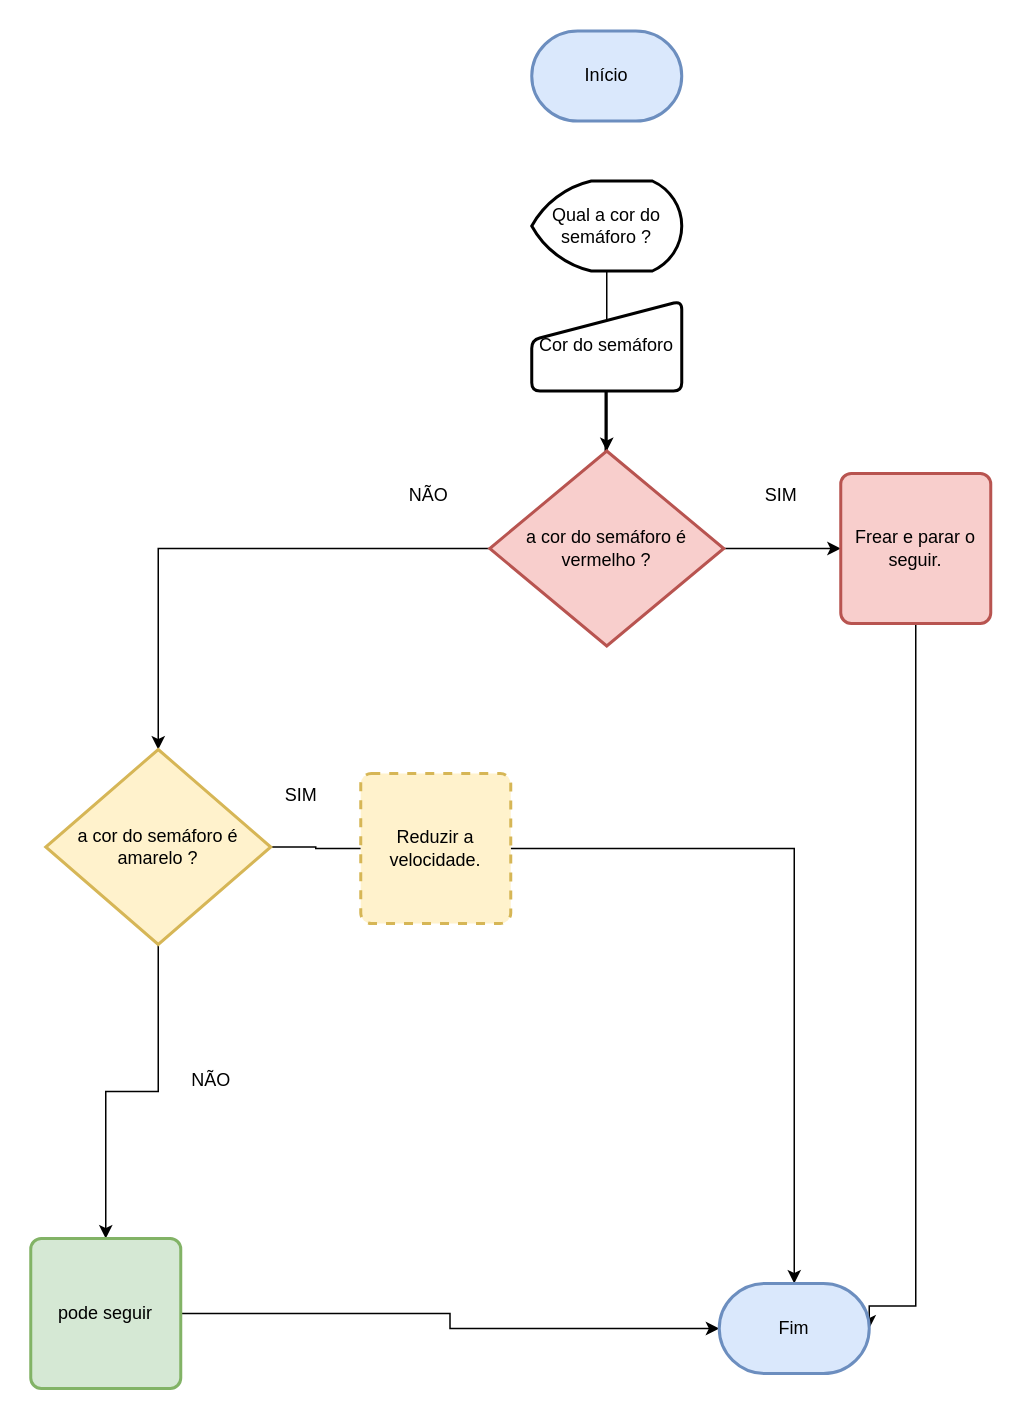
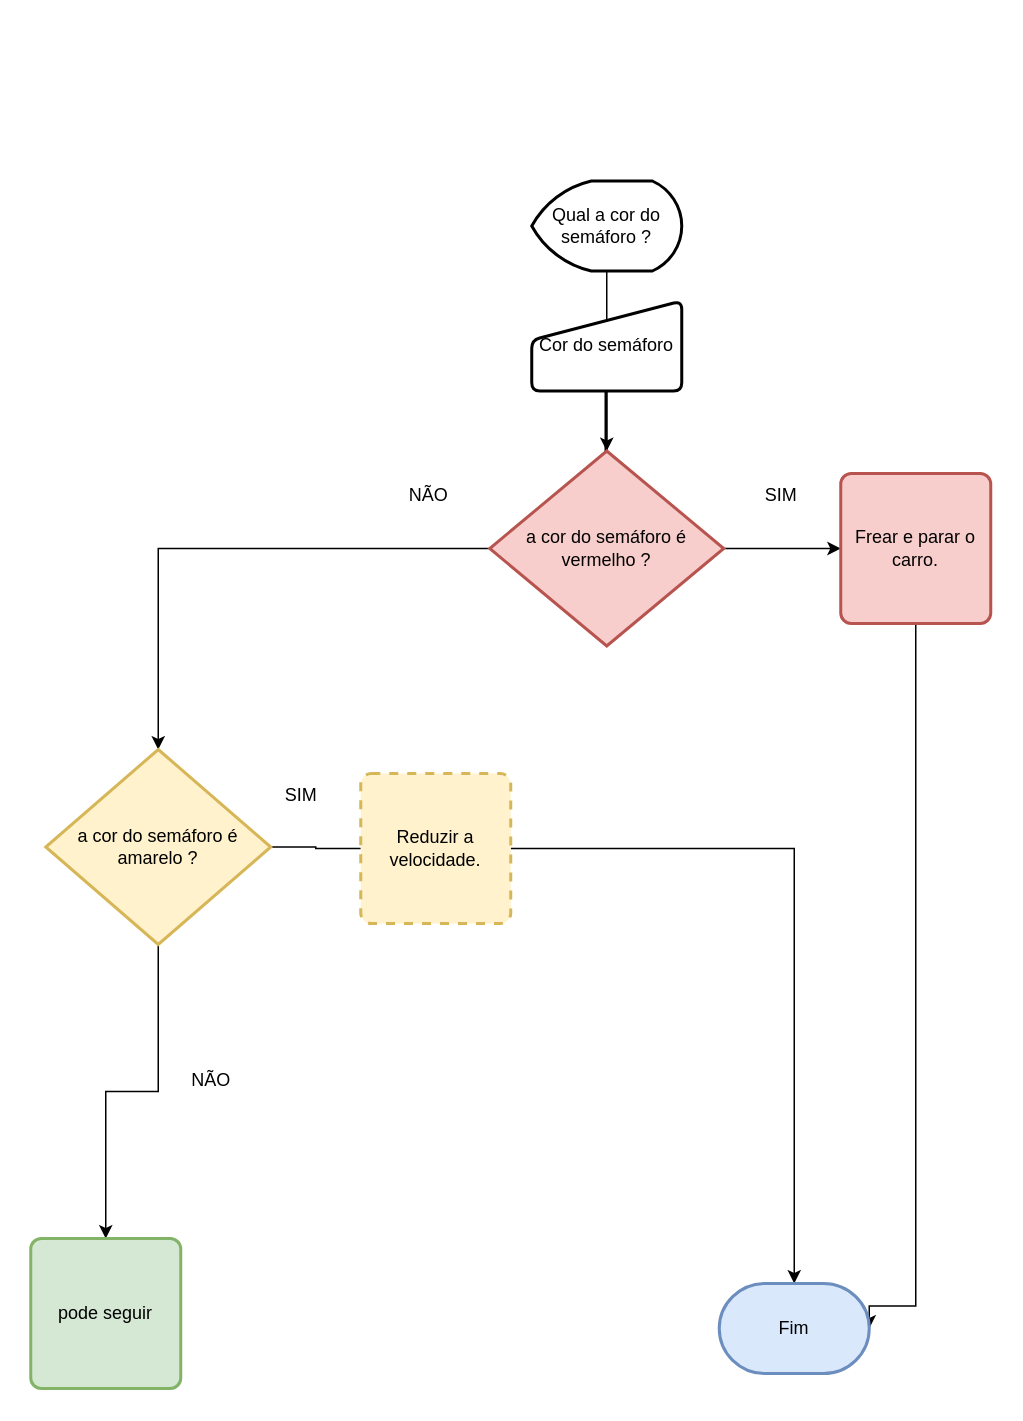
node "Início": removed
node "Frear e parar o seguir.": label "Frear e parar o seguir." -> "Frear e parar o carro."
edge "pode seguir" -> "Fim": removed
